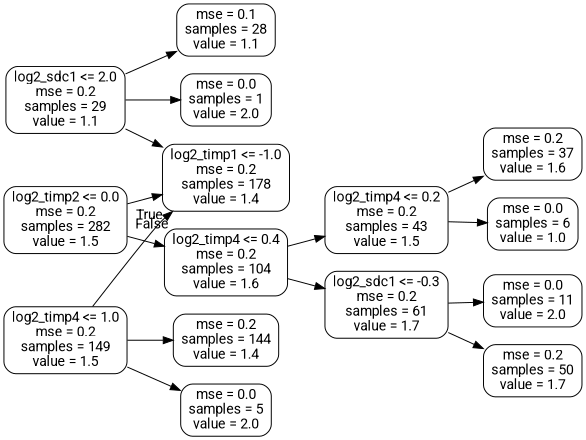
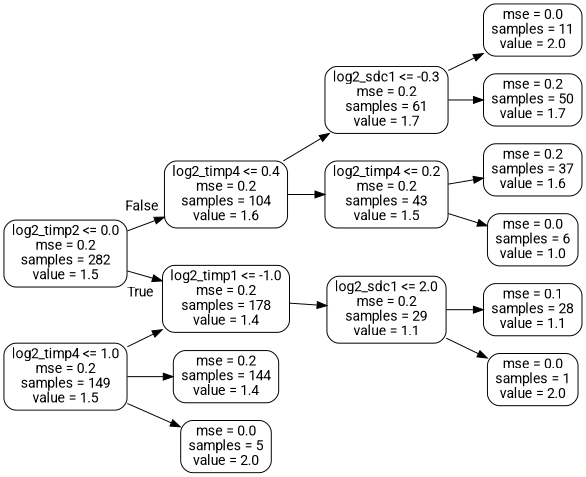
edge "log2_sdc1 <= 2.0 mse = 0.2 samples = 29 value = 1.1" -> "log2_timp1 <= -1.0 mse = 0.2 samples = 178 value = 1.4": reversed
